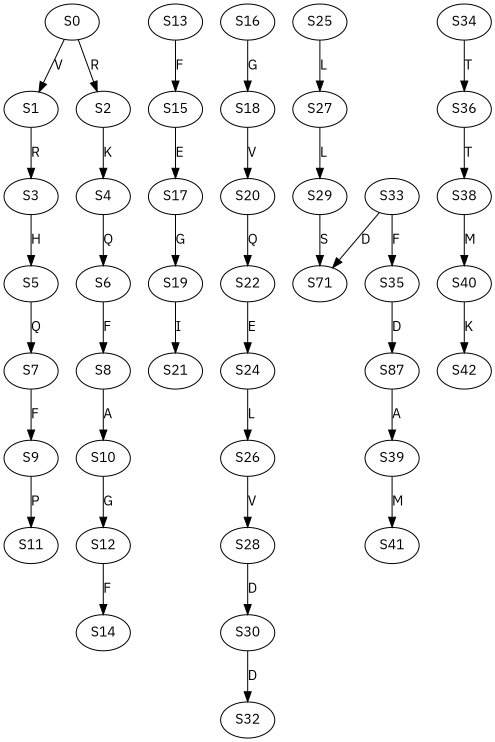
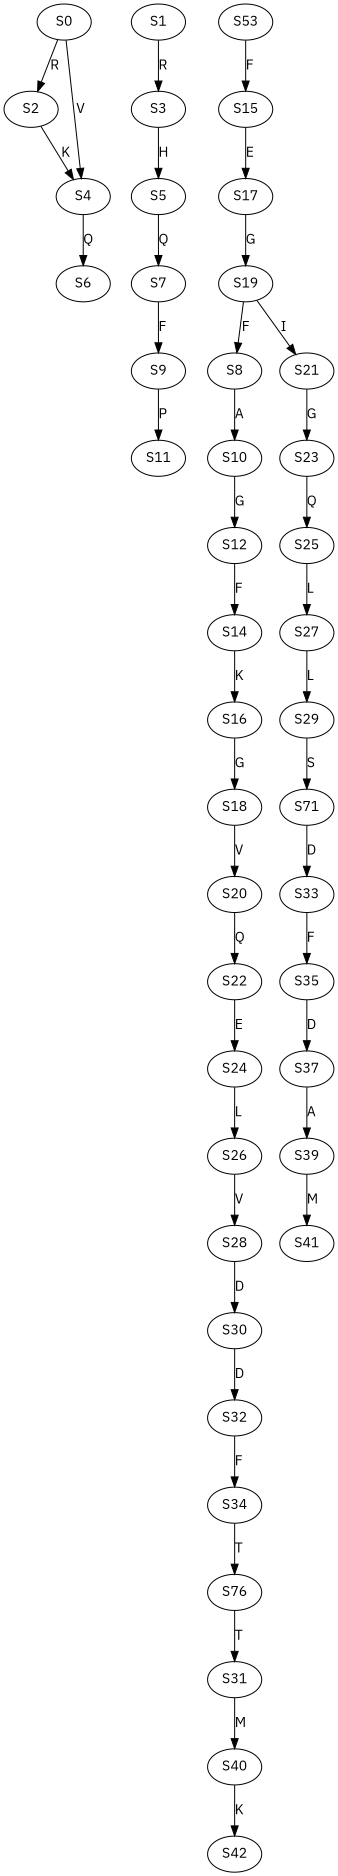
node "S13": label "S13" -> "S53"
edge "S0" -> "S1": now "S0" -> "S4"
node "S36": label "S36" -> "S76"
node "S38": label "S38" -> "S31"
edge "S33" -> "S71": reversed
edge "S6" -> "S8": now "S19" -> "S8"
node "S87": label "S87" -> "S37"
node "S23": added
edge "S14" -> "S16": added, label "K"
edge "S32" -> "S34": added, label "F"
